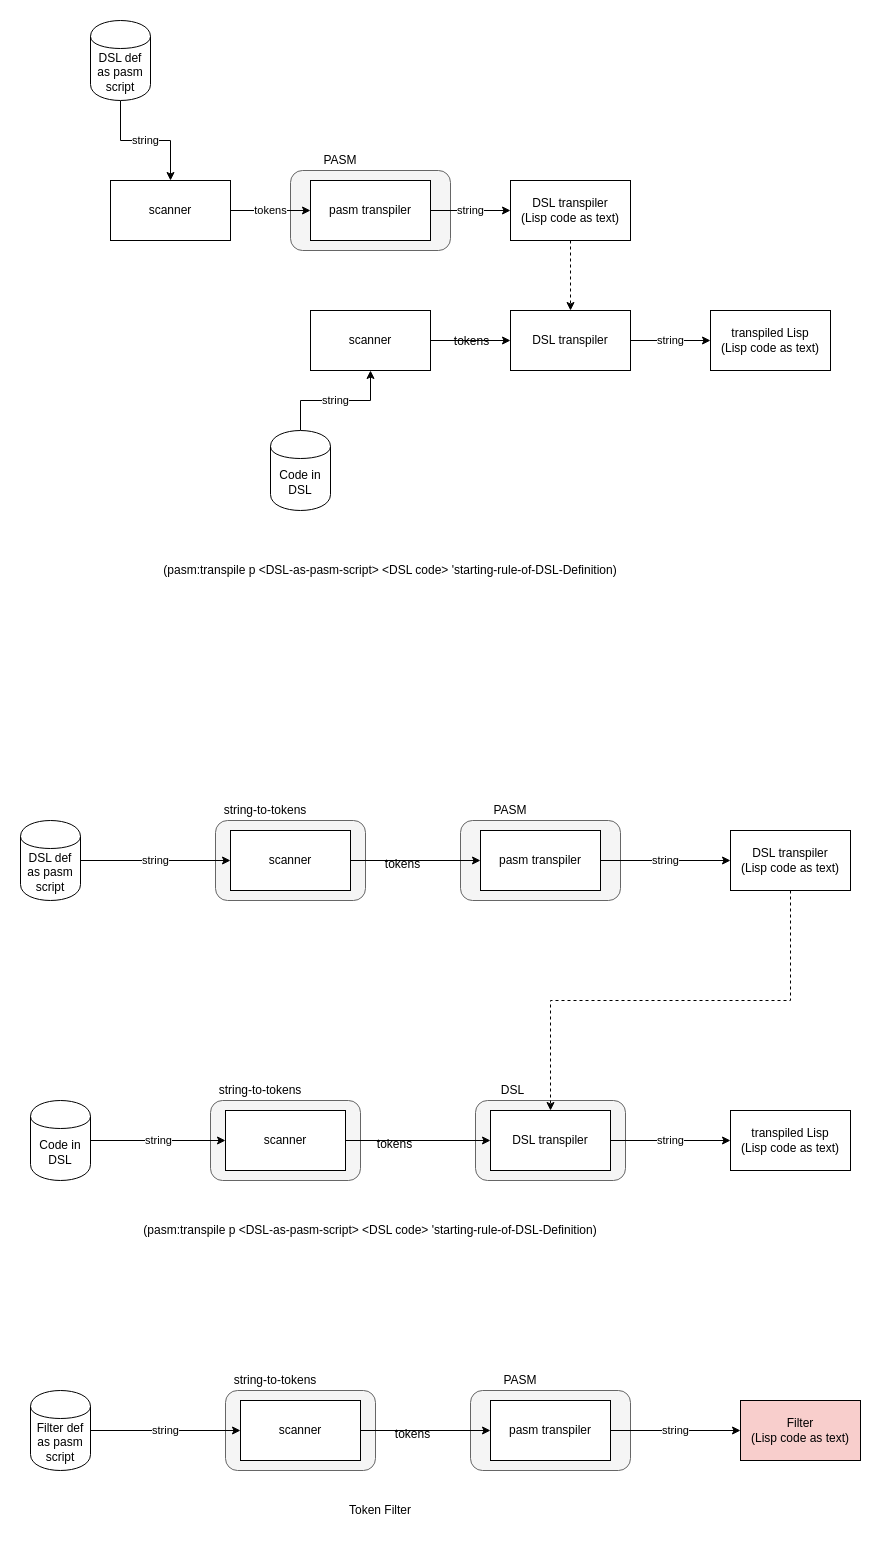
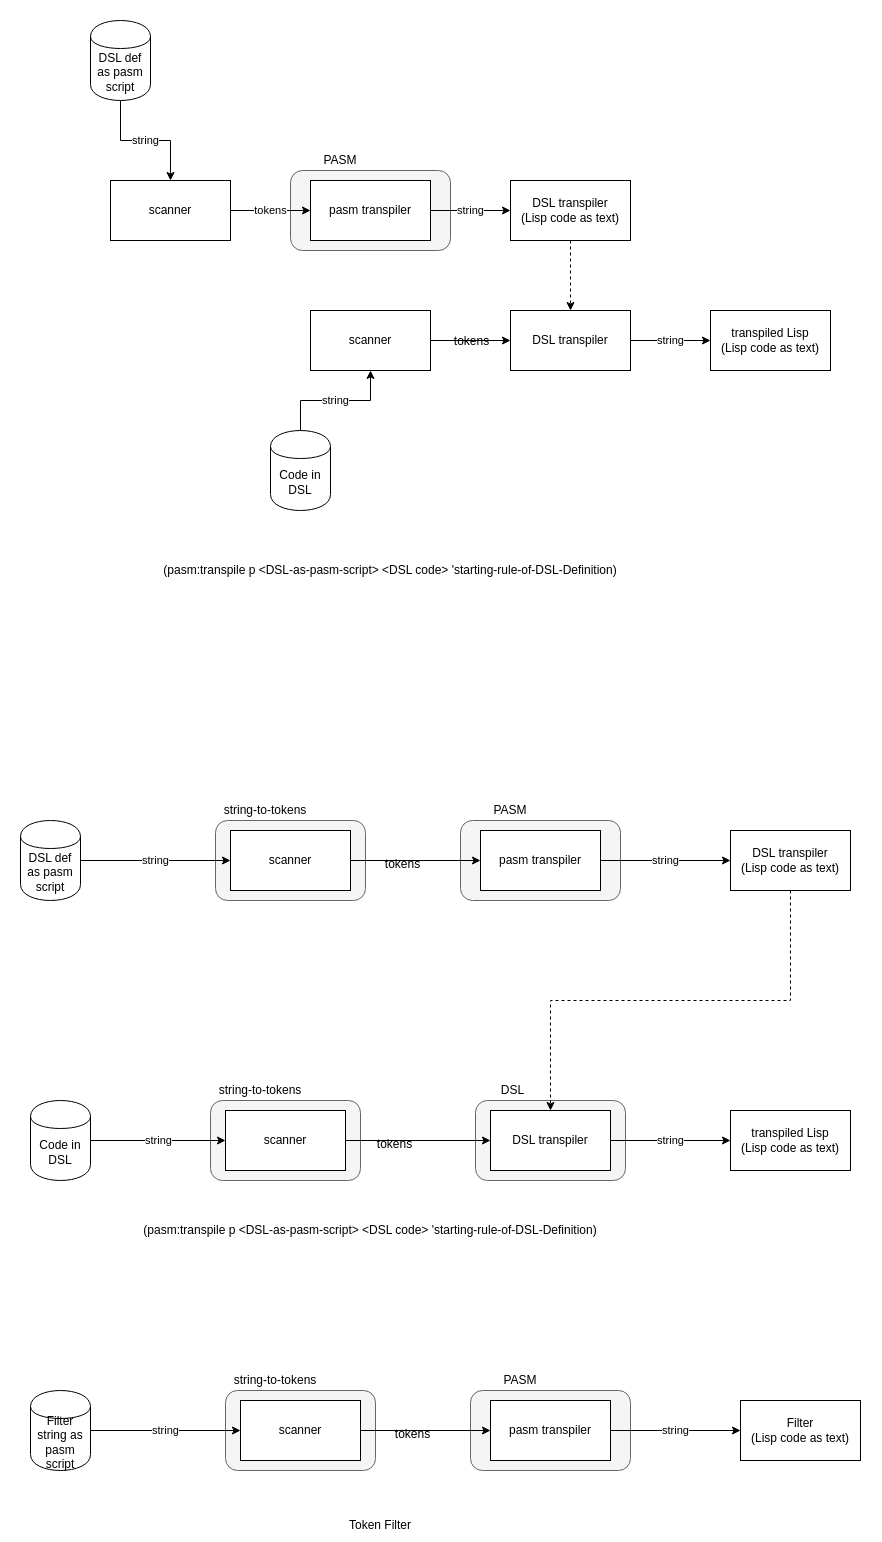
node "Filter (Lisp code as text)": fillcolor #f8cecc -> #ffffff
node "Filter def as pasm script": label "Filter def as pasm script" -> "Filter string as pasm script"
node "Token Filter": moved (381, 1511) -> (381, 1526)
